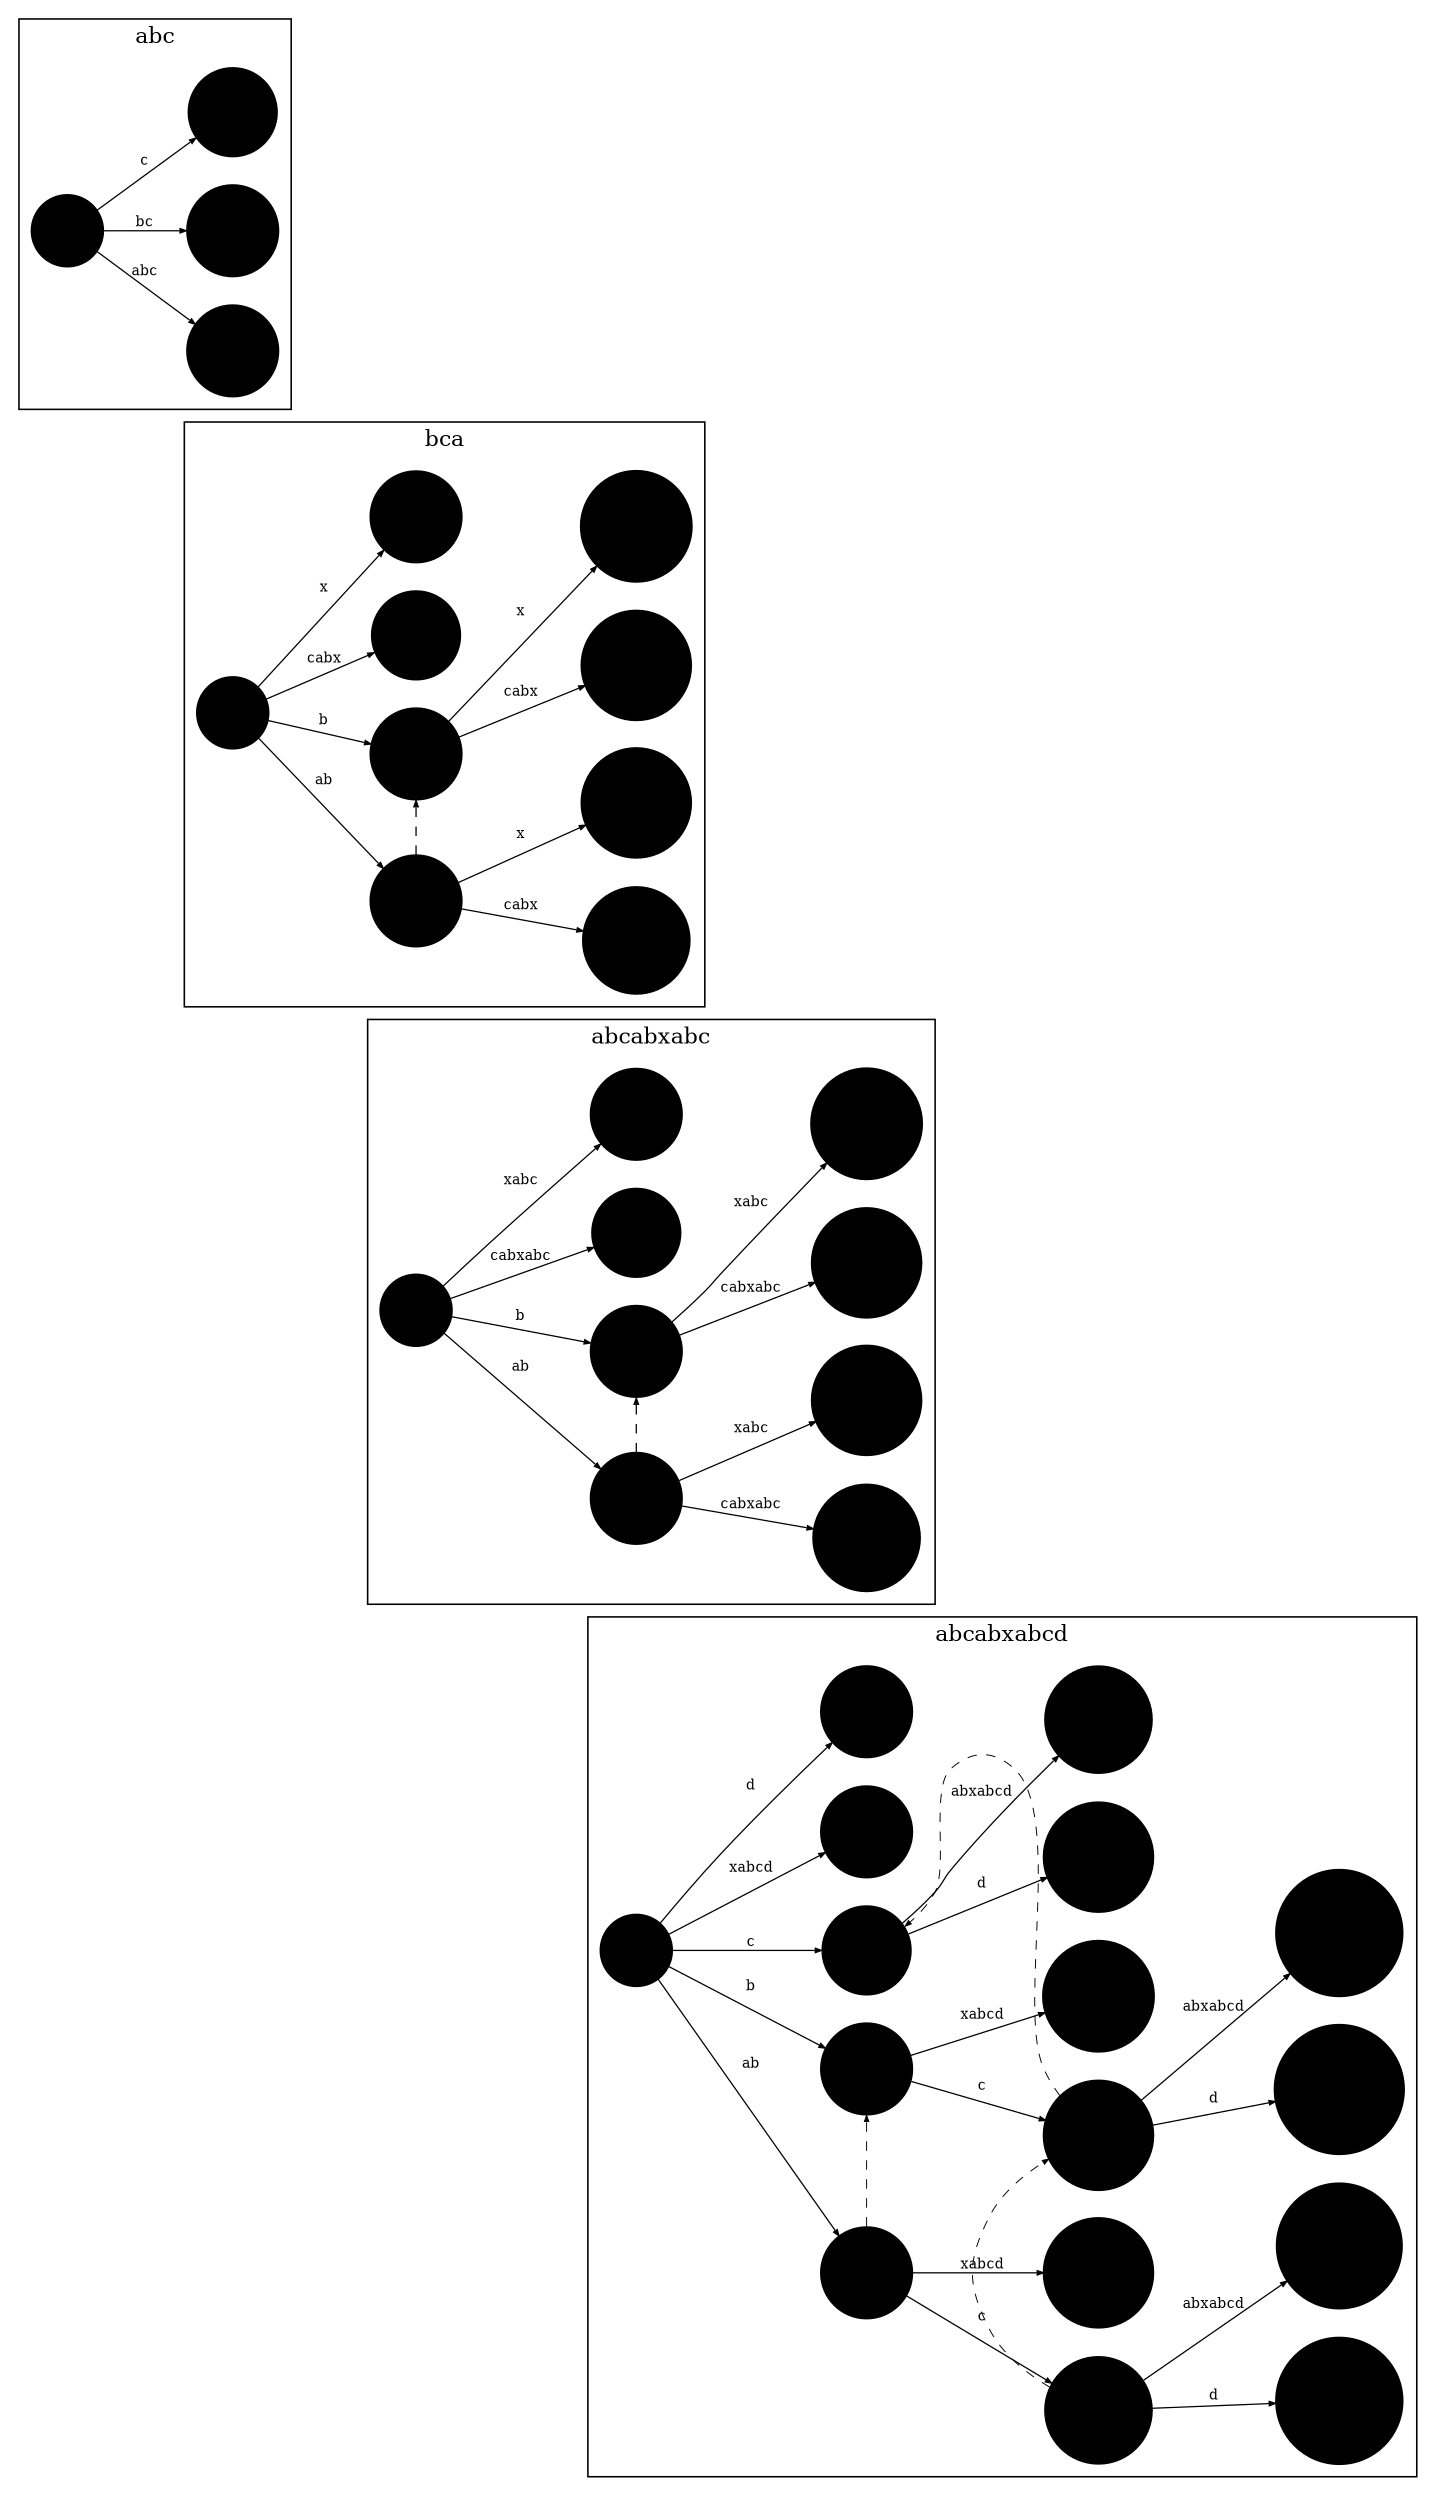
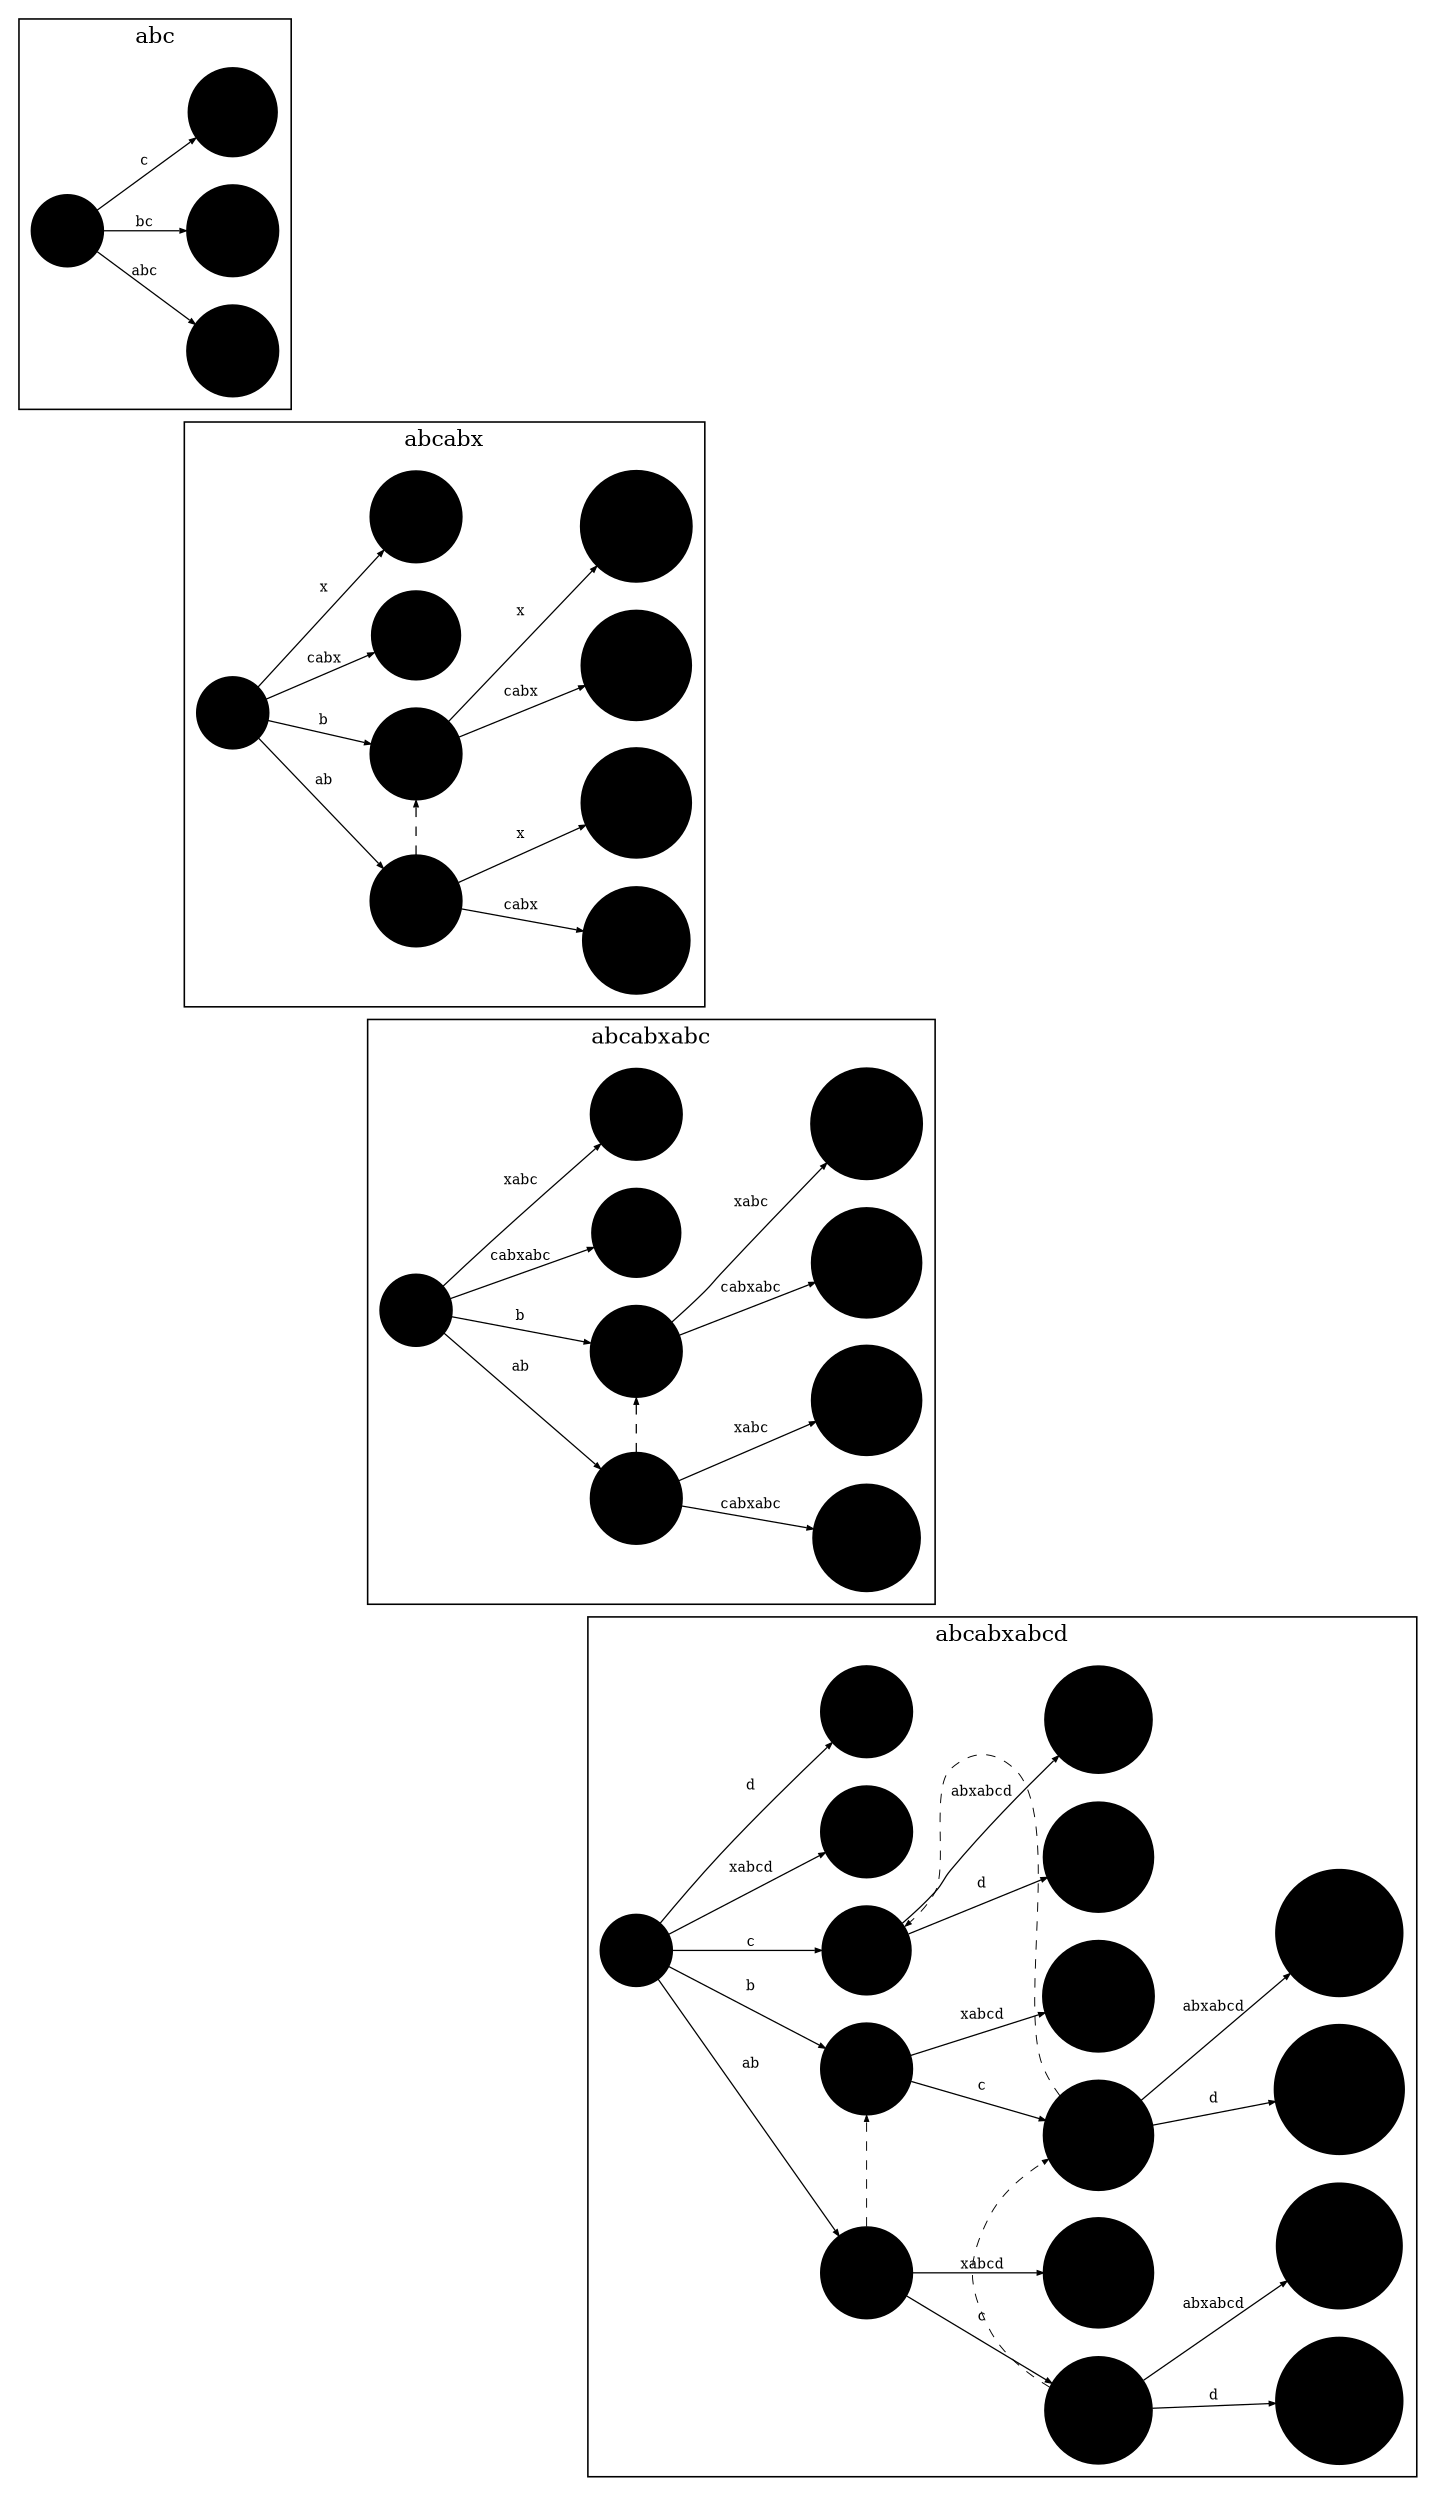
cluster "bca": label "bca" -> "abcabx"
